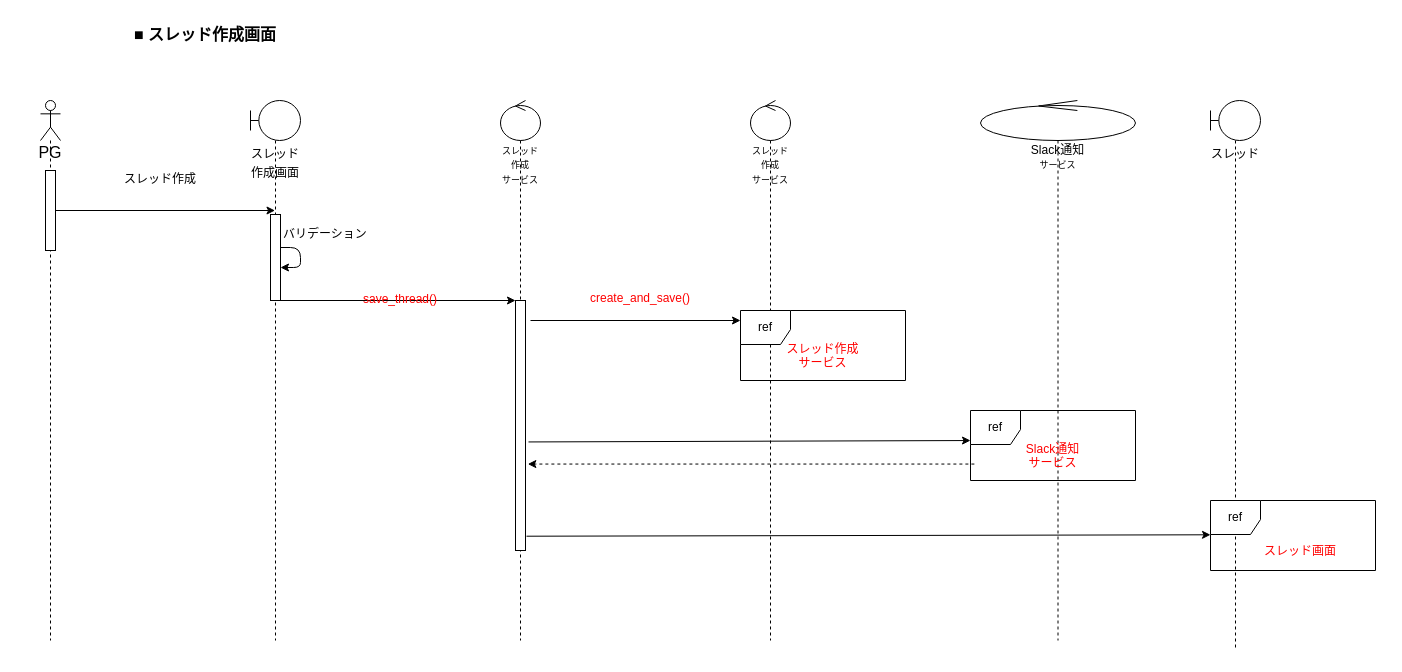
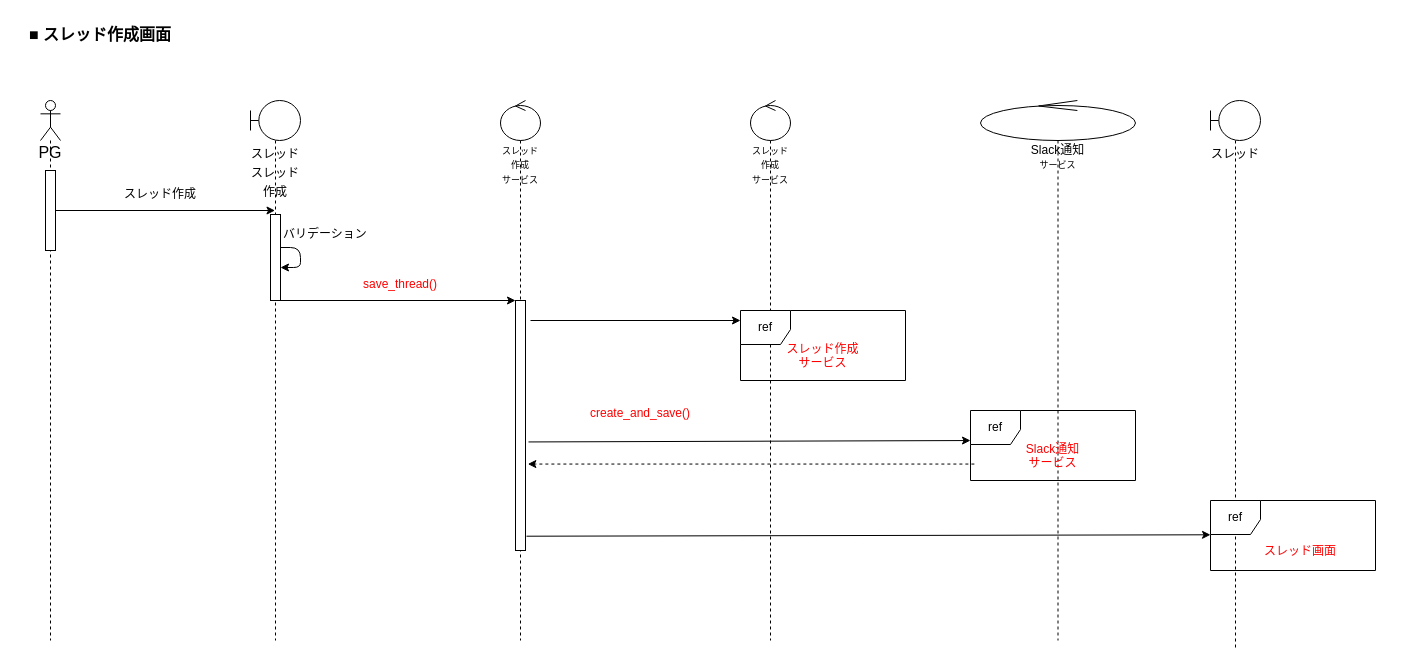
node "■ スレッド作成画面": moved (206, 34) -> (101, 34)
node "スレッド作成": moved (161, 179) -> (161, 194)
node "スレッド 作成画面": label "スレッド 作成画面" -> "スレッド スレッド作成"
node "create_and_save()": moved (641, 298) -> (641, 413)
node "save_thread()": moved (401, 299) -> (401, 284)
